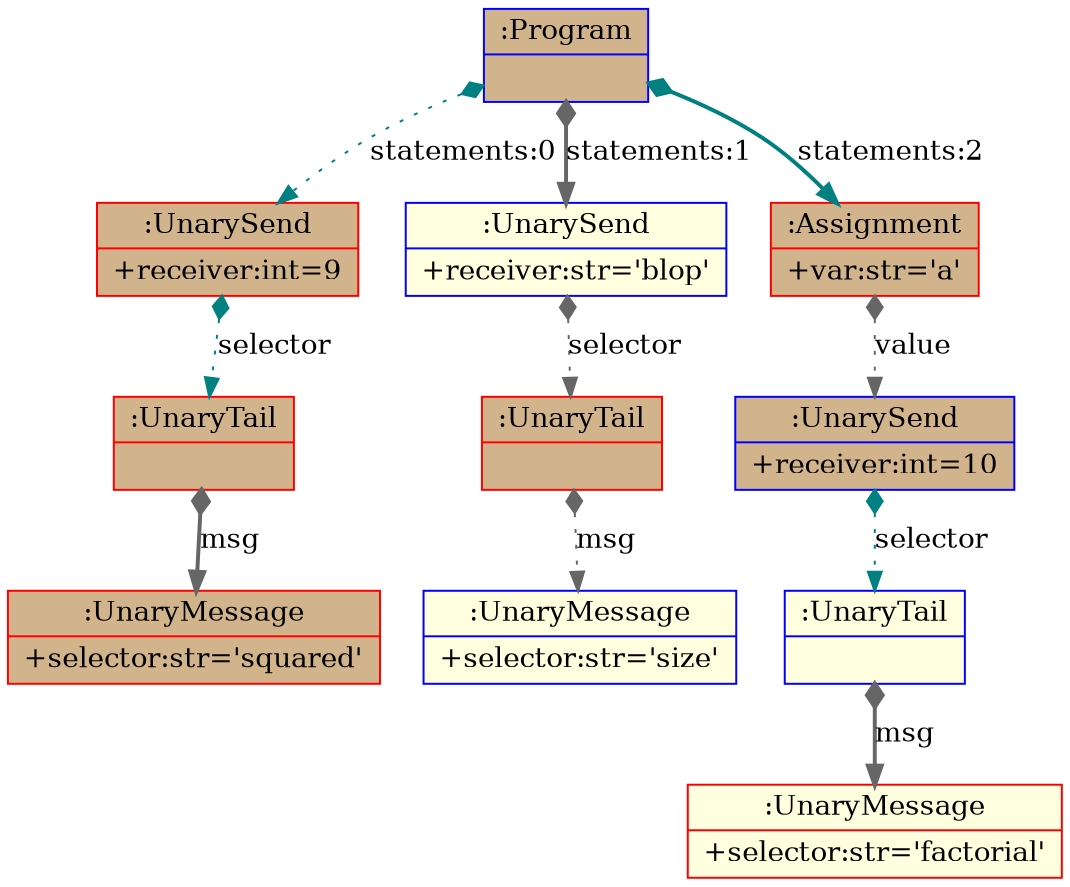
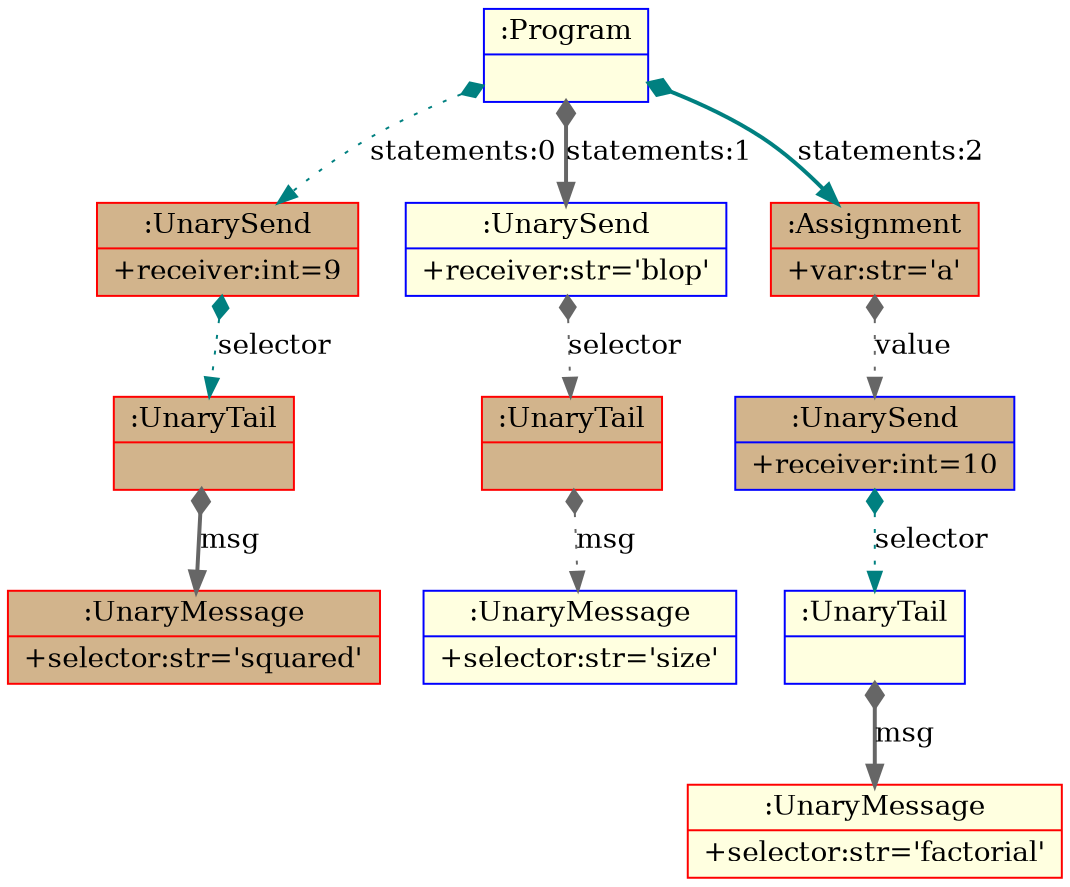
node ":Program": fillcolor tan -> lightyellow
